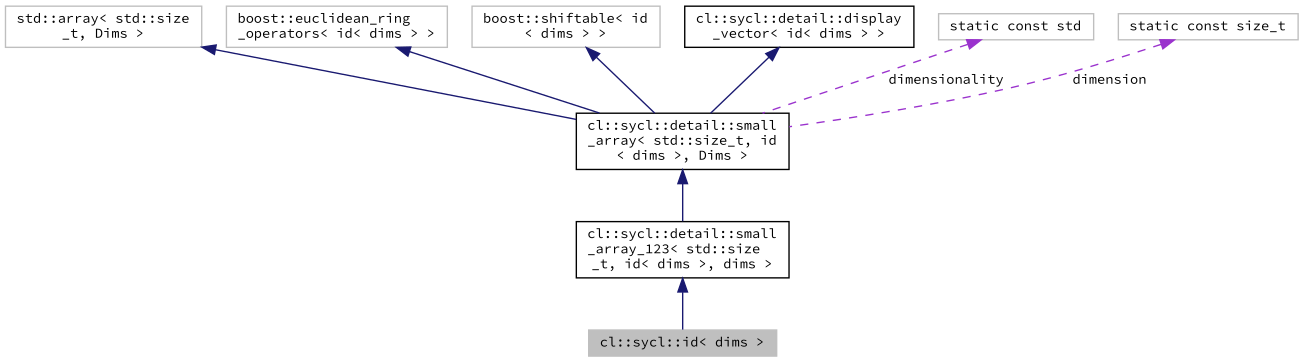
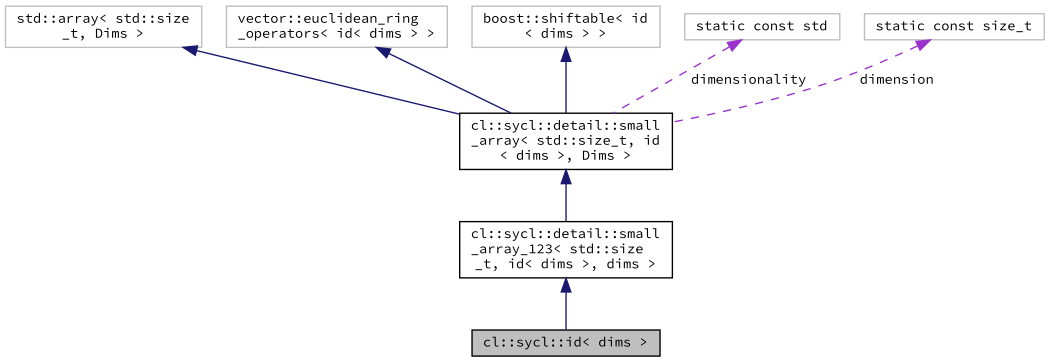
node "boost::euclidean_ring _operators< id< dims > >": label "boost::euclidean_ring _operators< id< dims > >" -> "vector::euclidean_ring _operators< id< dims > >"
node "cl::sycl::detail::display _vector< id< dims > >": removed
node "cl::sycl::id< dims >": color grey75 -> black
